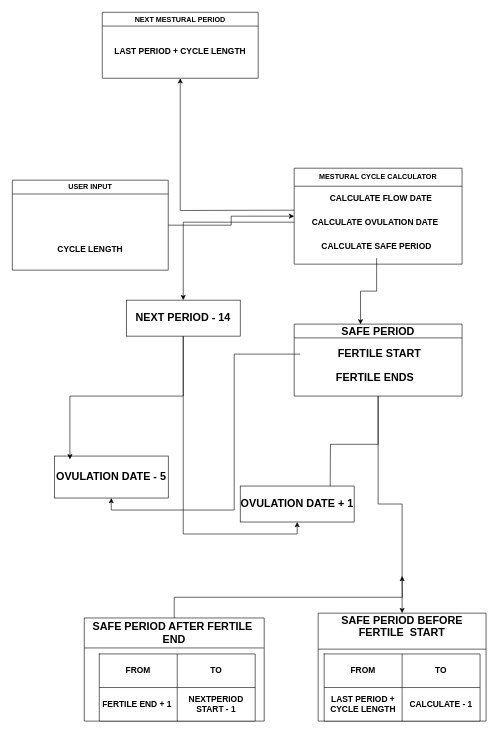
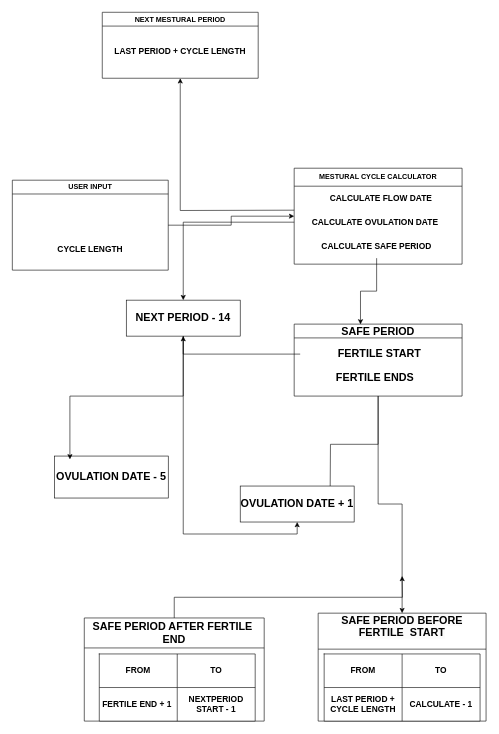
edge "FERTILE START" -> "OVULATION DATE - 5": now "FERTILE START" -> "NEXT PERIOD - 14"
